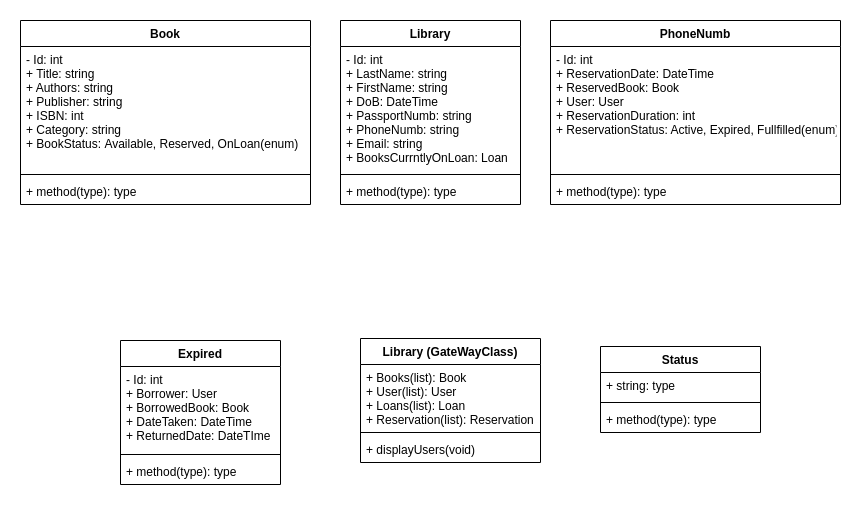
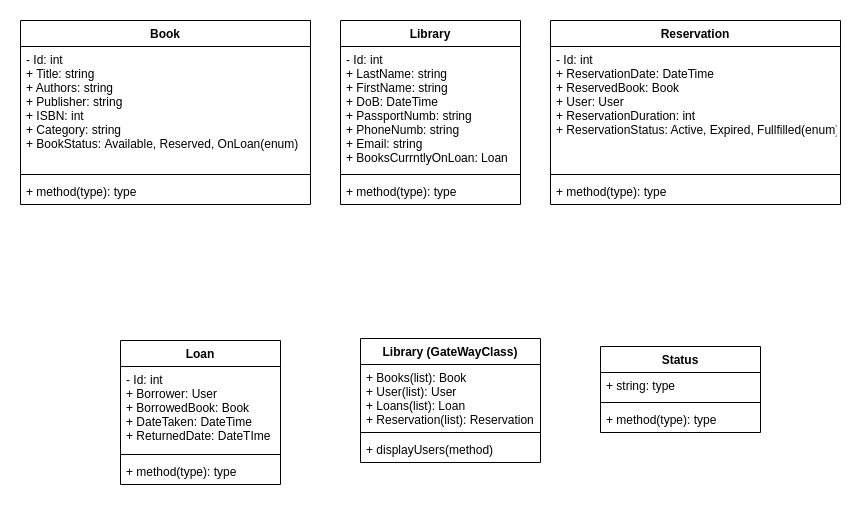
node "PhoneNumb": label "PhoneNumb" -> "Reservation"
node "Expired": label "Expired" -> "Loan"
node "+ displayUsers(void)": label "+ displayUsers(void)" -> "+ displayUsers(method)"
